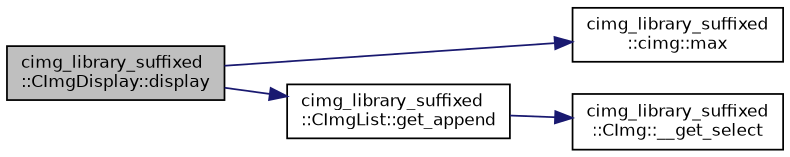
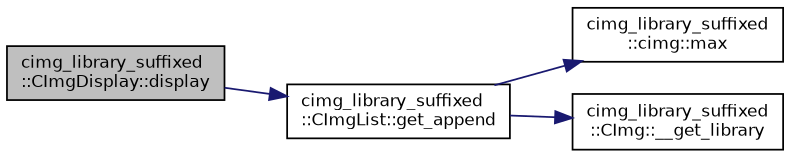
edge "cimg_library_suffixed ::CImgDisplay::display" -> "cimg_library_suffixed ::cimg::max": now "cimg_library_suffixed ::CImgList::get_append" -> "cimg_library_suffixed ::cimg::max"
node "cimg_library_suffixed ::CImg::__get_select": label "cimg_library_suffixed ::CImg::__get_select" -> "cimg_library_suffixed ::CImg::__get_library"
